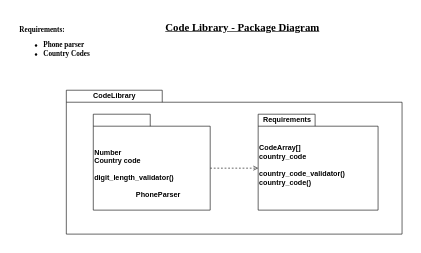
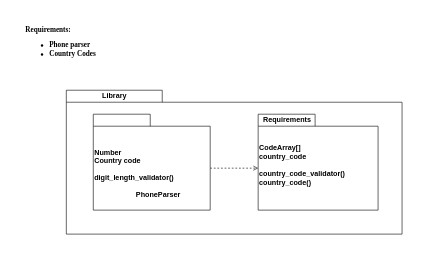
node "Code Library - Package Diagram": removed
node "Requirements: Phone parser Country Codes": moved (66, 45) -> (72, 45)
node "CodeLibrary": label "CodeLibrary" -> "Library"
